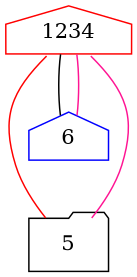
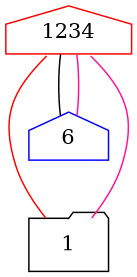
node "5": label "5" -> "1"
